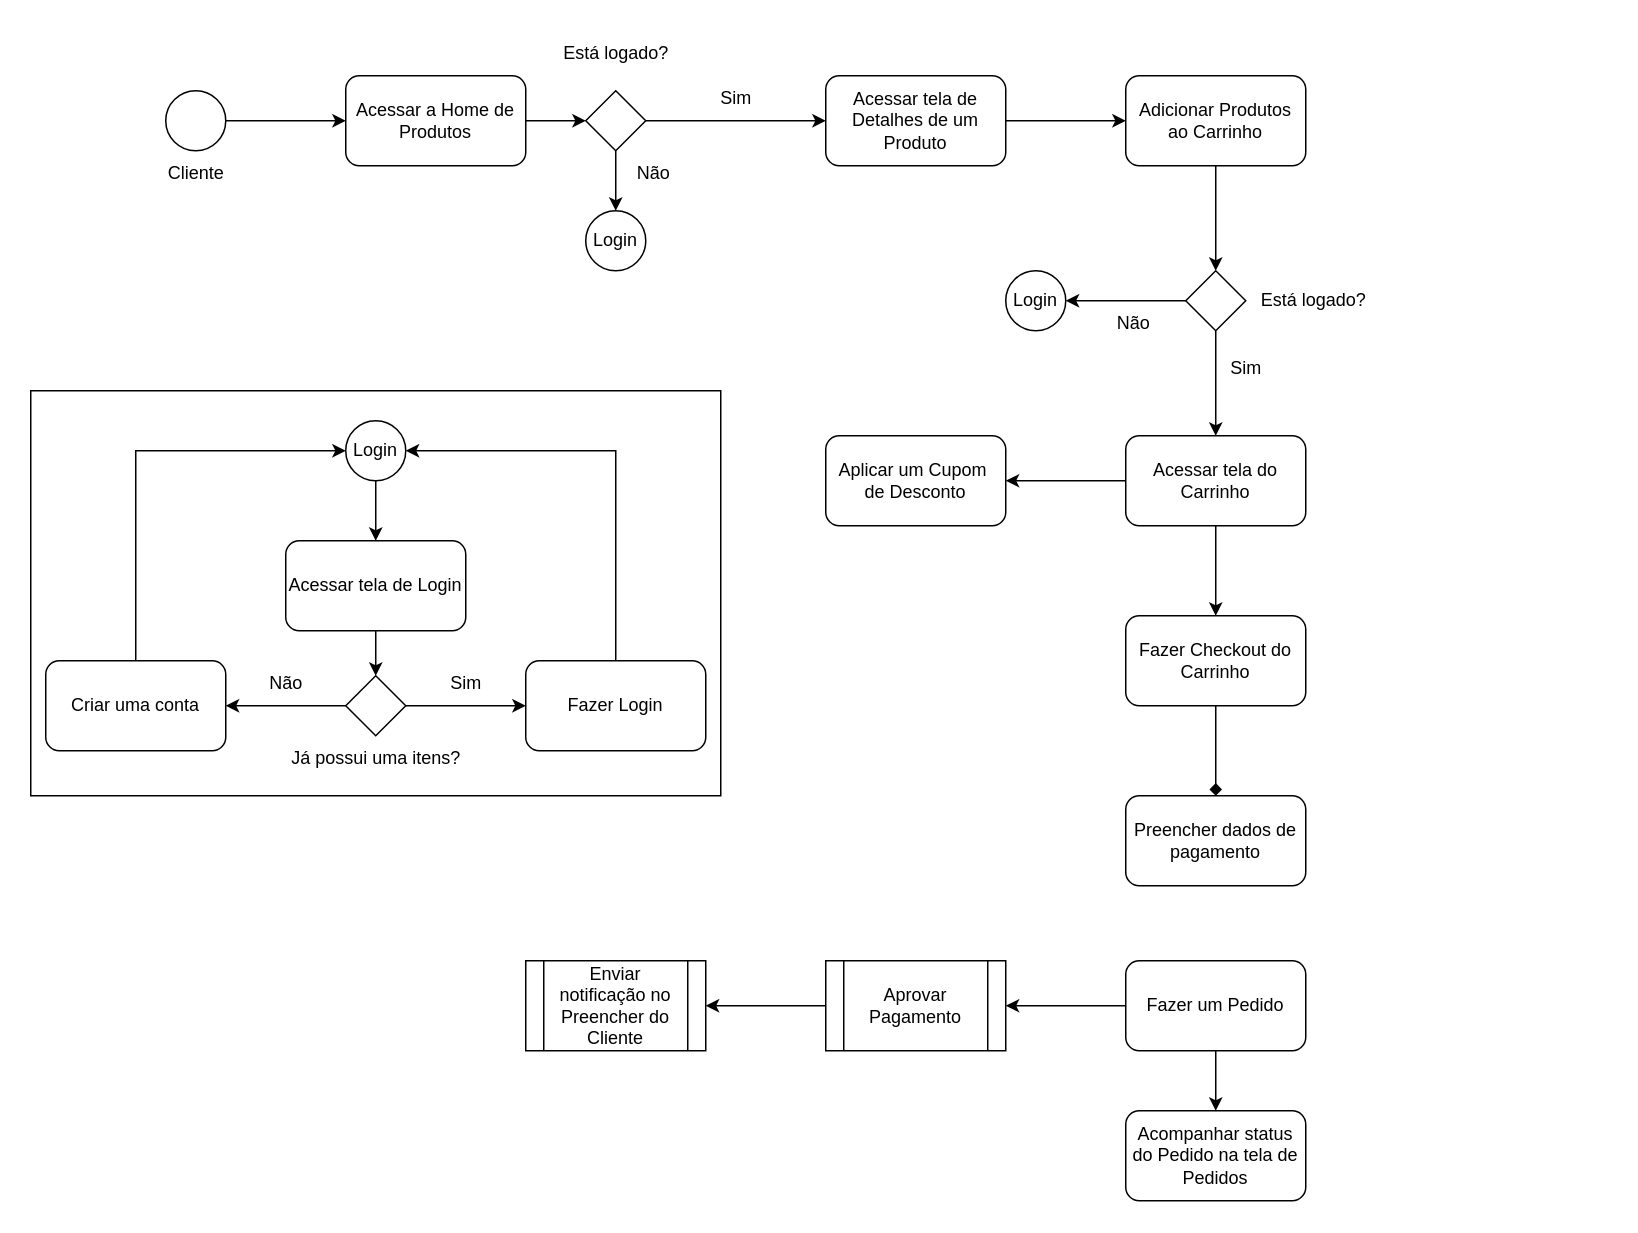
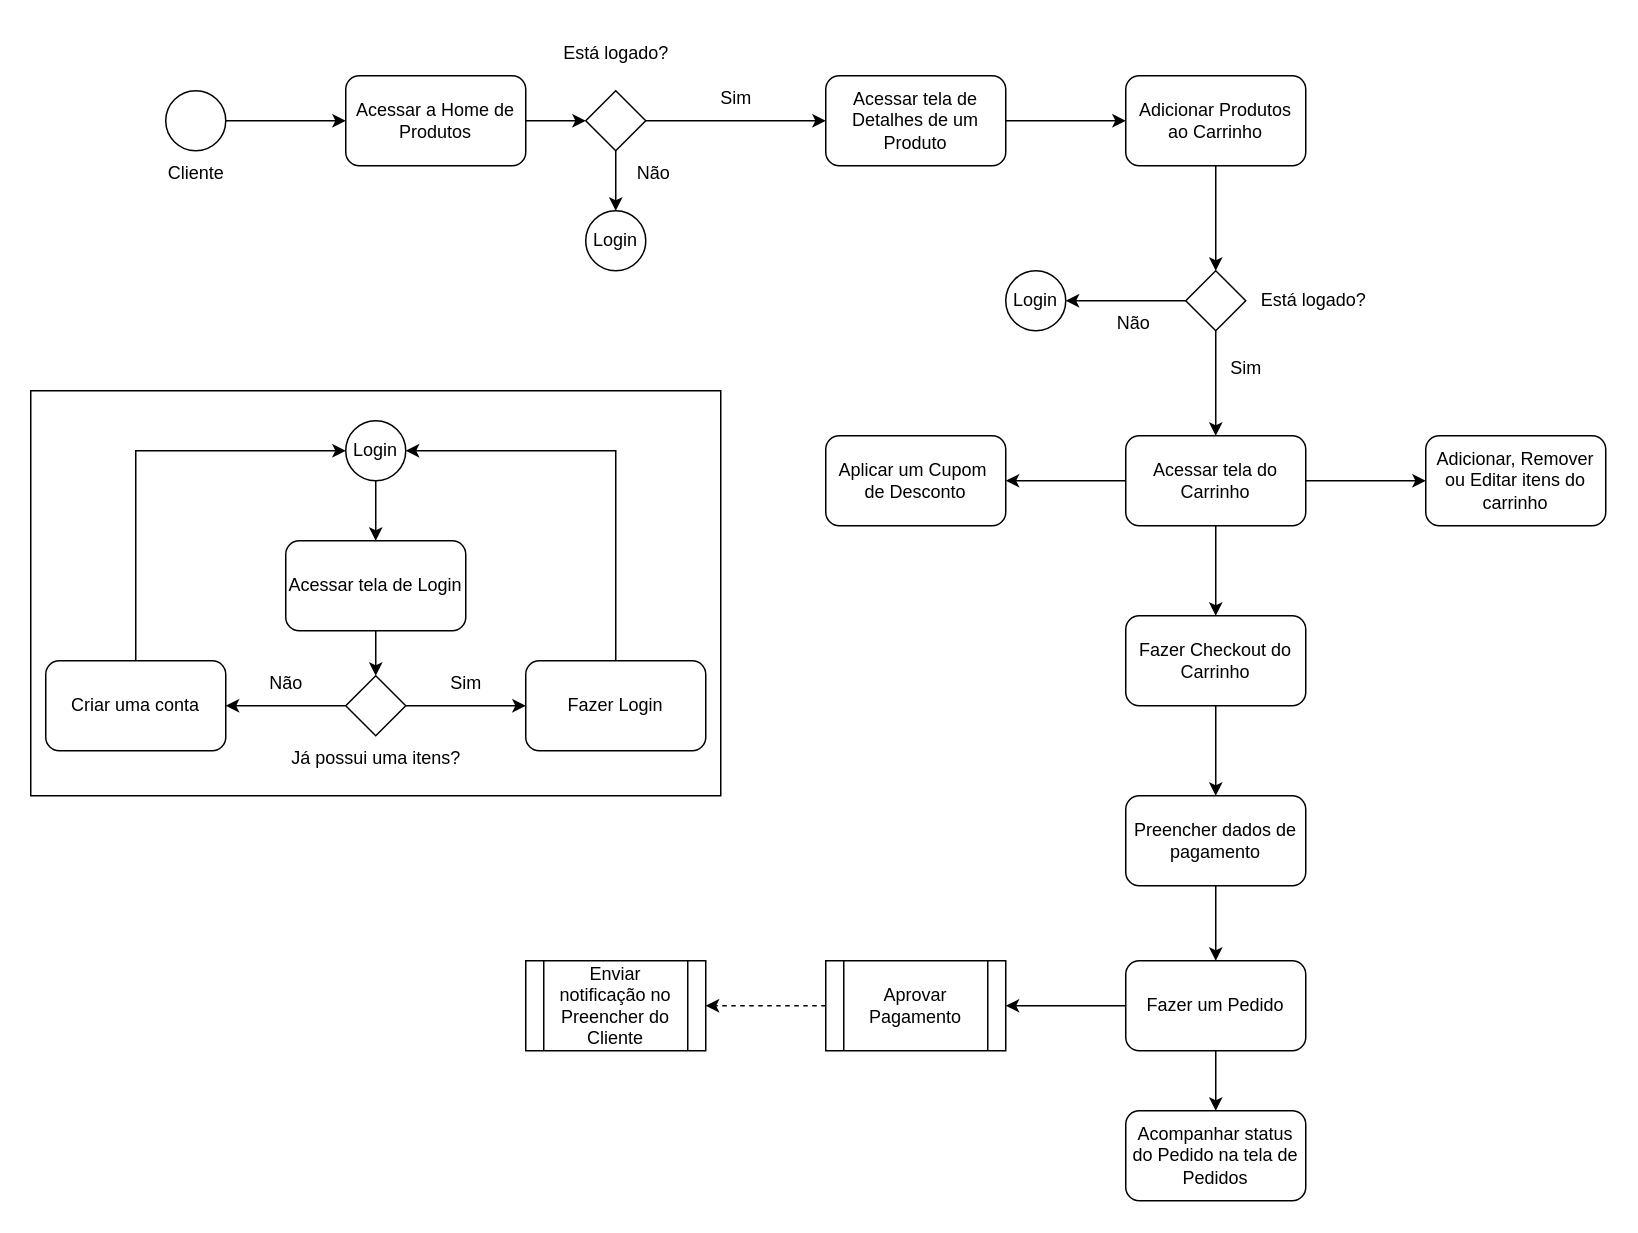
edge "Acessar tela do Carrinho" -> "Adicionar, Remover ou Editar itens do carrinho": added
node "Adicionar, Remover ou Editar itens do carrinho": added
edge "Fazer Checkout do Carrinho" -> "Preencher dados de pagamento": arrowhead diamond -> classic
edge "Preencher dados de pagamento" -> "Fazer um Pedido": added
edge "Aprovar Pagamento" -> "Enviar notificação no Preencher do Cliente": style solid -> dashed
